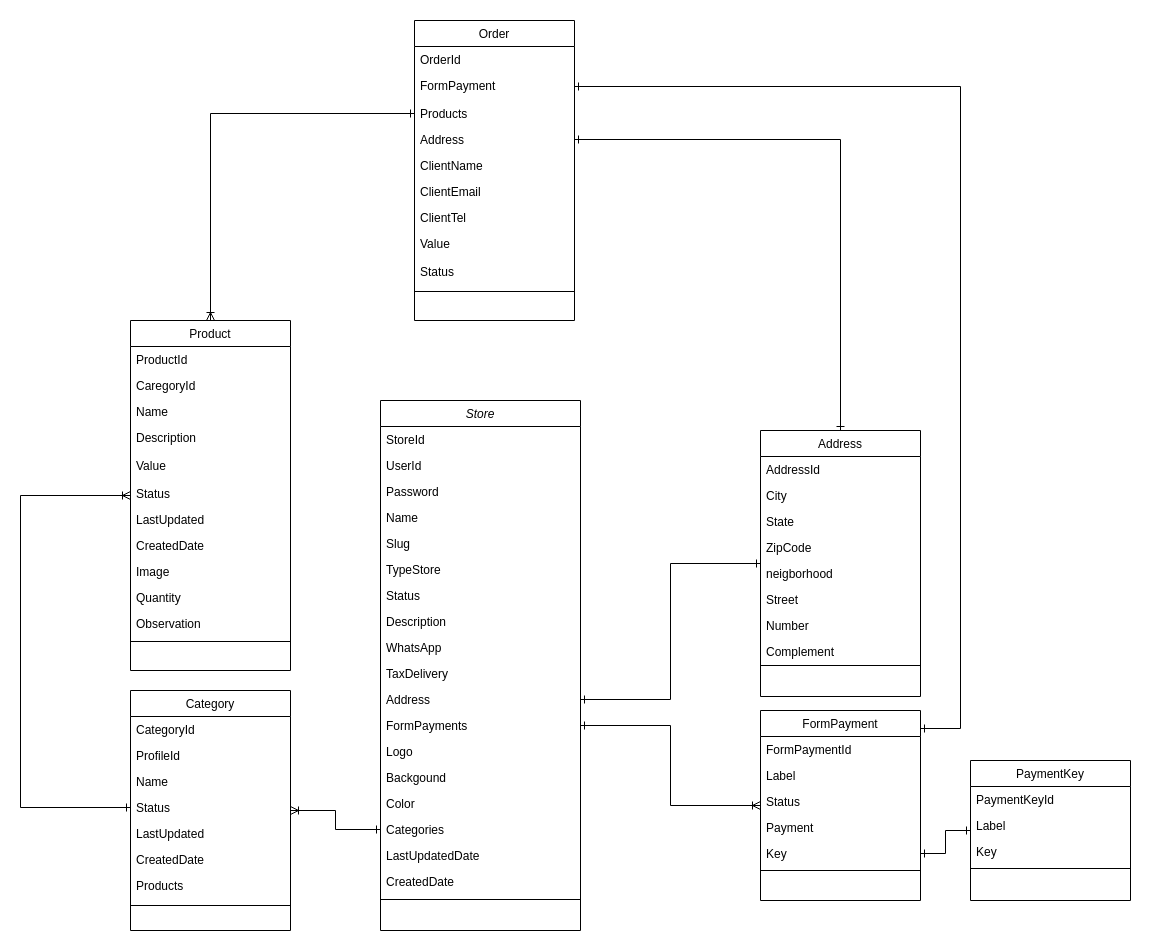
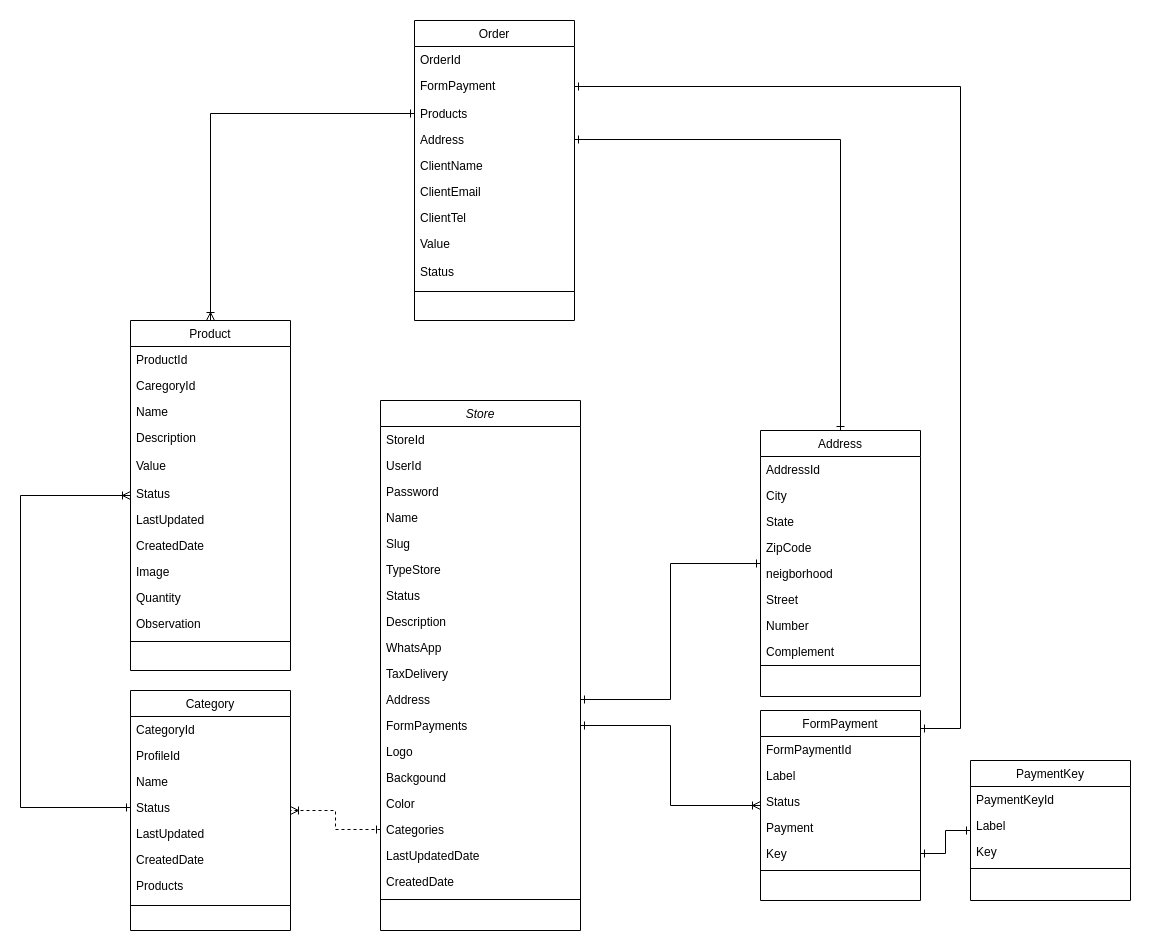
edge "Category" -- "Categories": style solid -> dashed
